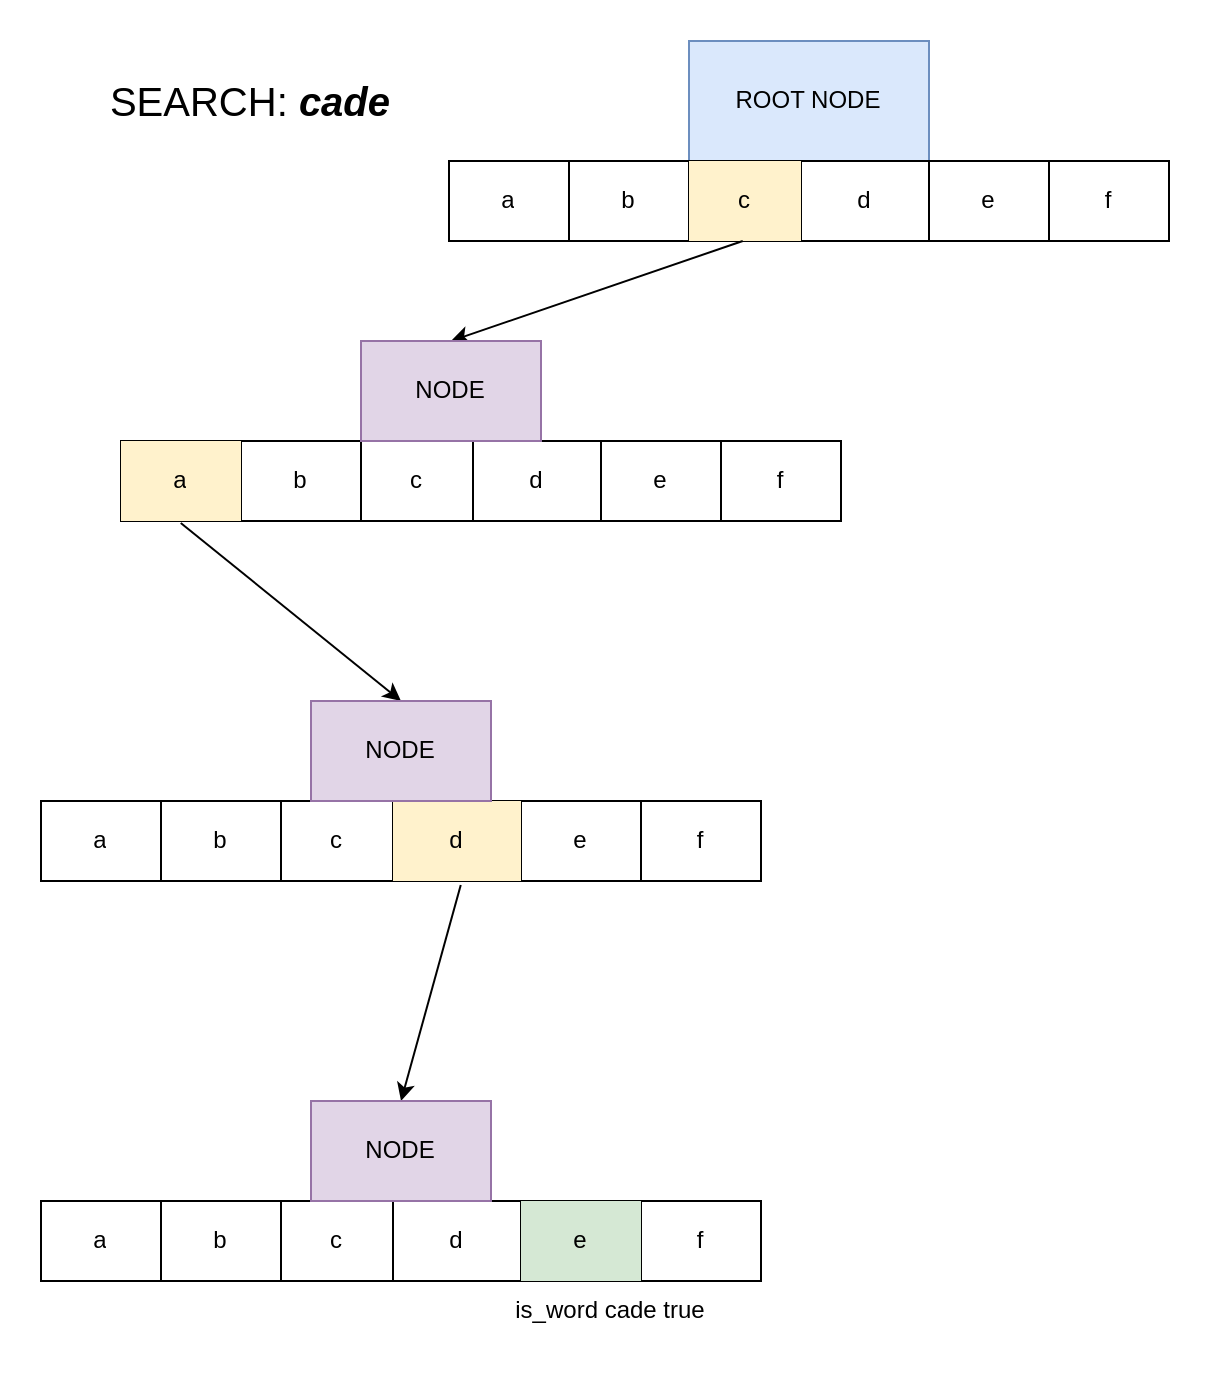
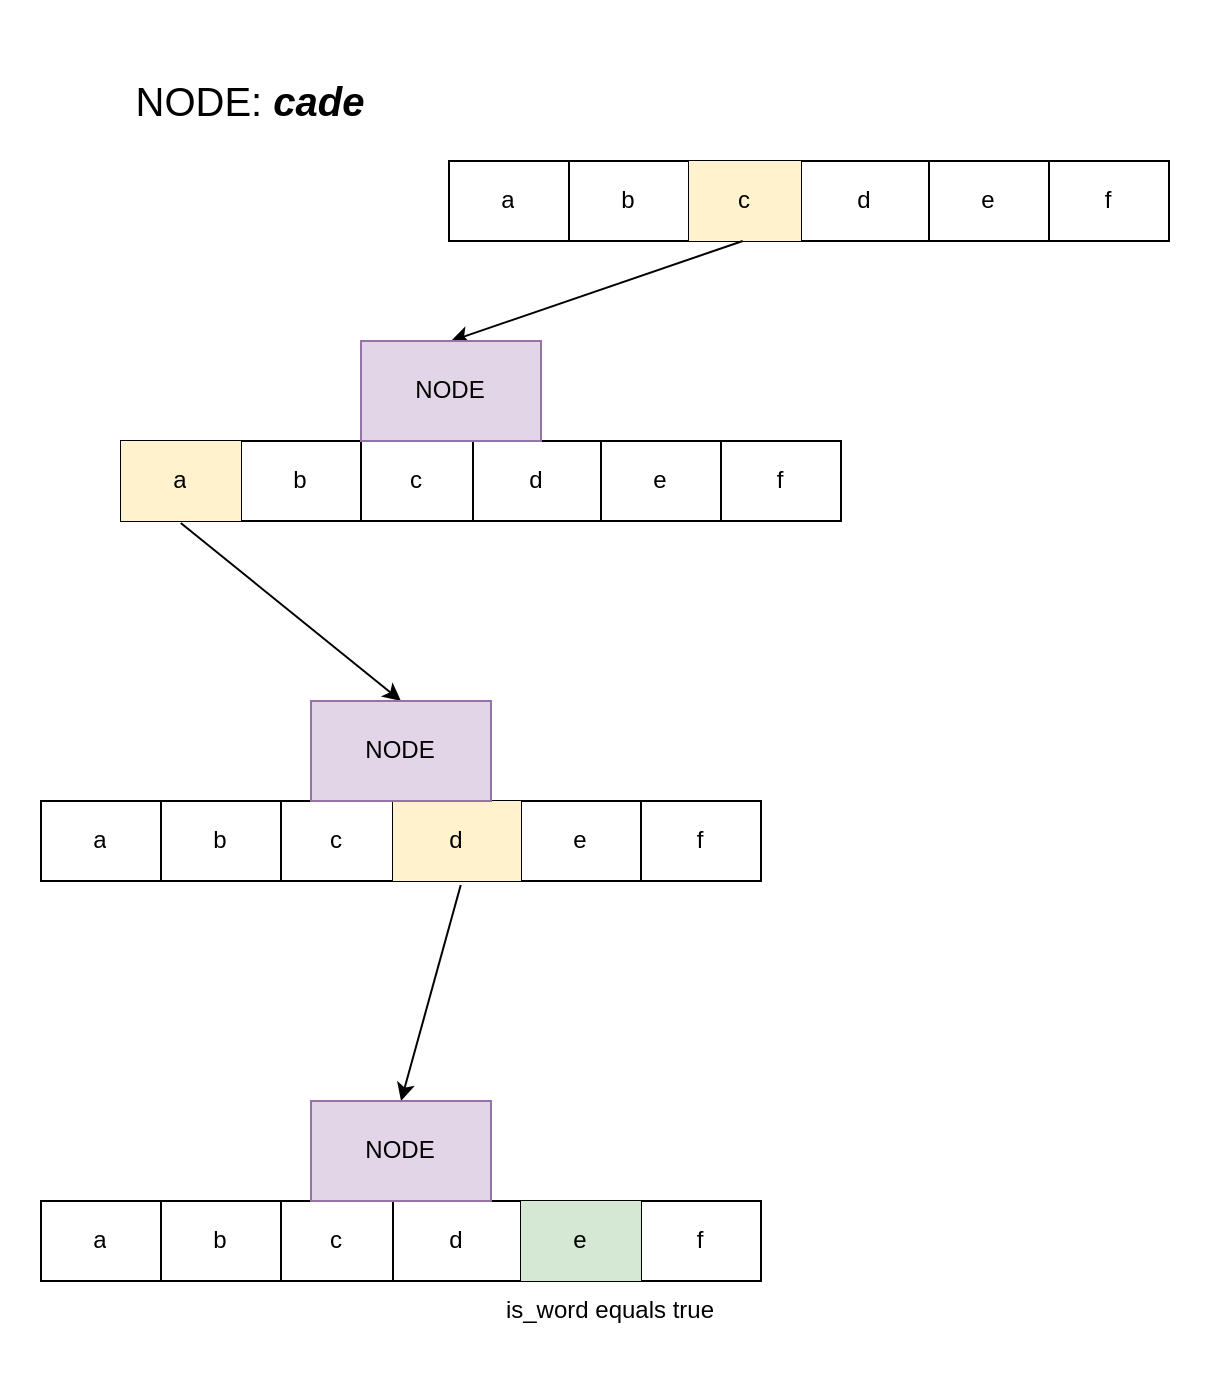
node "SEARCH: cade": label "SEARCH: cade" -> "NODE: cade"
node "ROOT NODE": removed
node "is_word cade true": label "is_word cade true" -> "is_word equals true"
